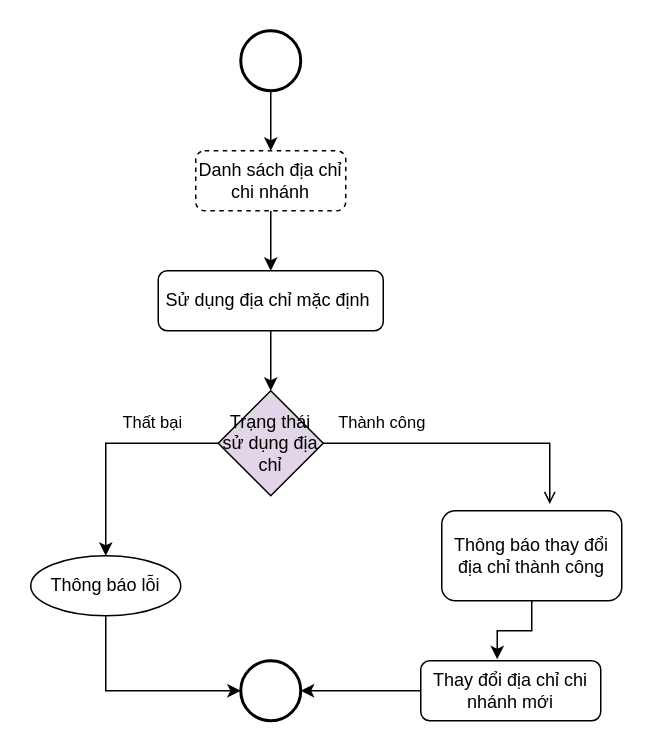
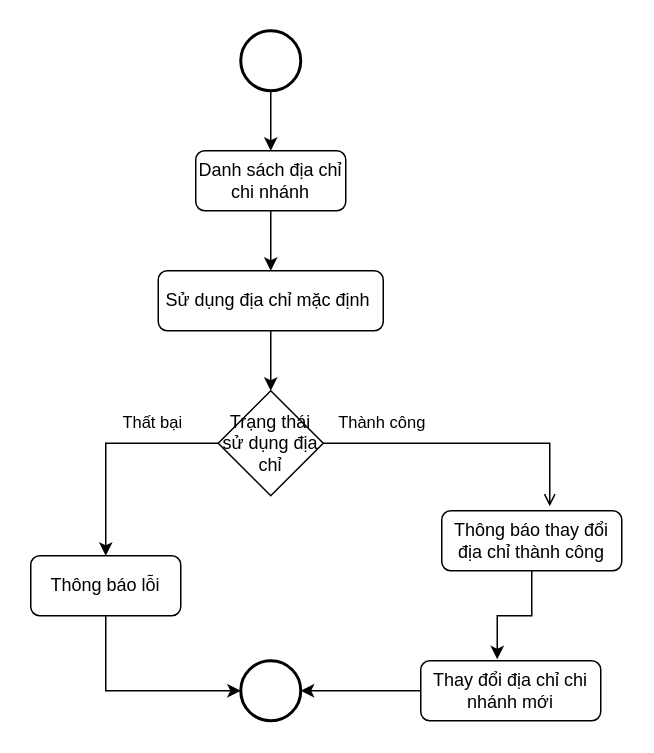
node "Danh sách địa chỉ chi nhánh": style dashed -> solid
node "Trạng thái sử dụng địa chỉ": fillcolor #e1d5e7 -> #ffffff
node "Thông báo thay đổi địa chỉ thành công": size 180x90 -> 180x60
node "Thông báo lỗi": shape ellipse -> rounded rectangle
